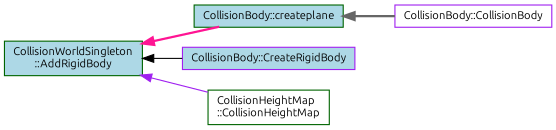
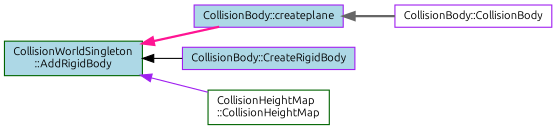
node "CollisionBody::createplane": color darkgreen -> purple
